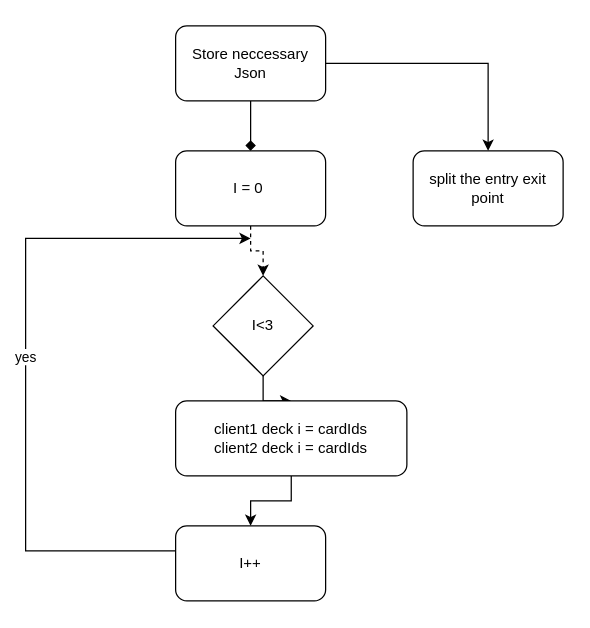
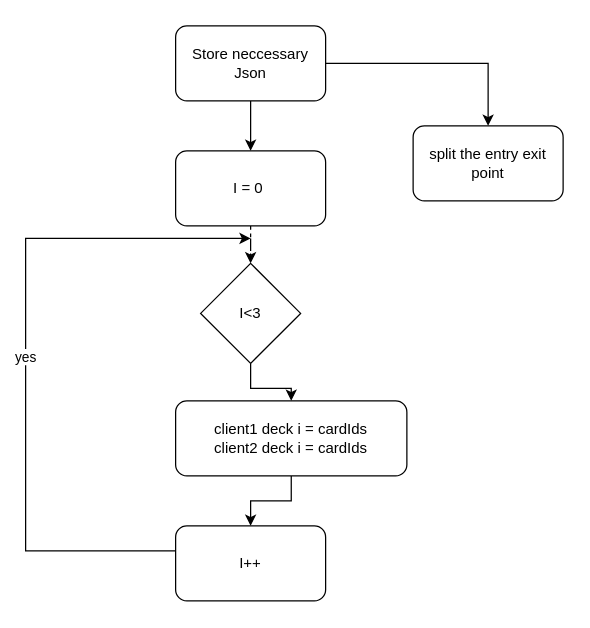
edge "Store neccessary Json" -> "I = 0": arrowhead diamond -> classic
node "split the entry exit point": moved (488, 188) -> (488, 163)
node "I<3": moved (263, 326) -> (251, 313)
